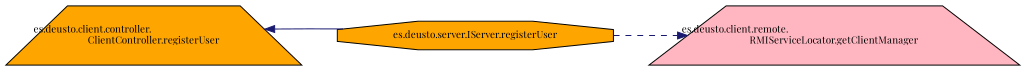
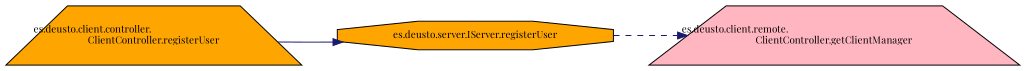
edge "es.deusto.server.IServer.registerUser" -> "es.deusto.client.controller. ClientController.registerUser": reversed
node "es.deusto.client.remote. RMIServiceLocator.getClientManager": label "es.deusto.client.remote. RMIServiceLocator.getClientManager" -> "es.deusto.client.remote. ClientController.getClientManager"
